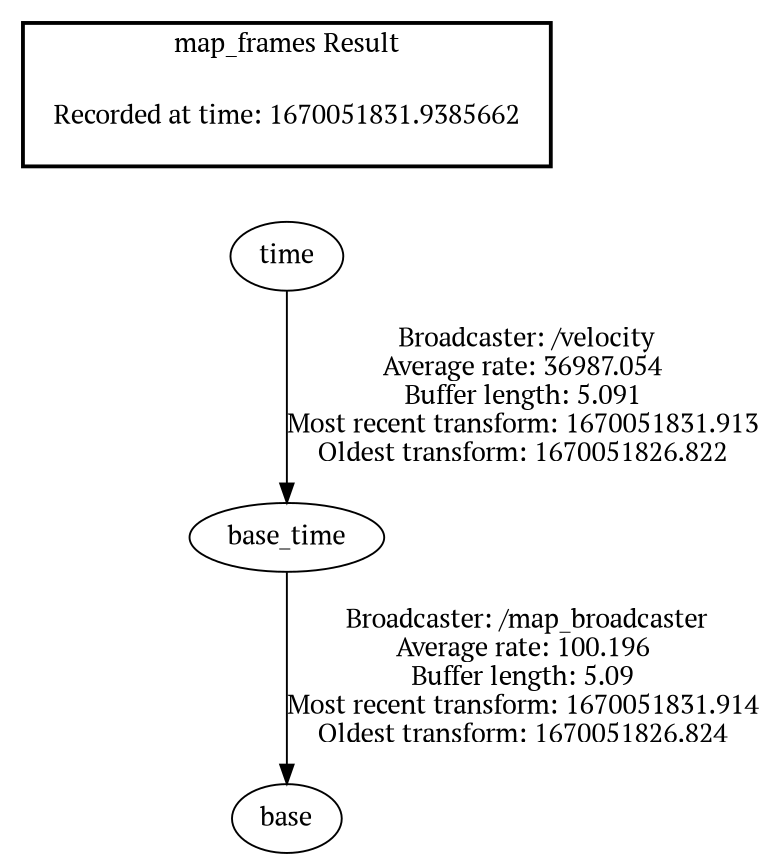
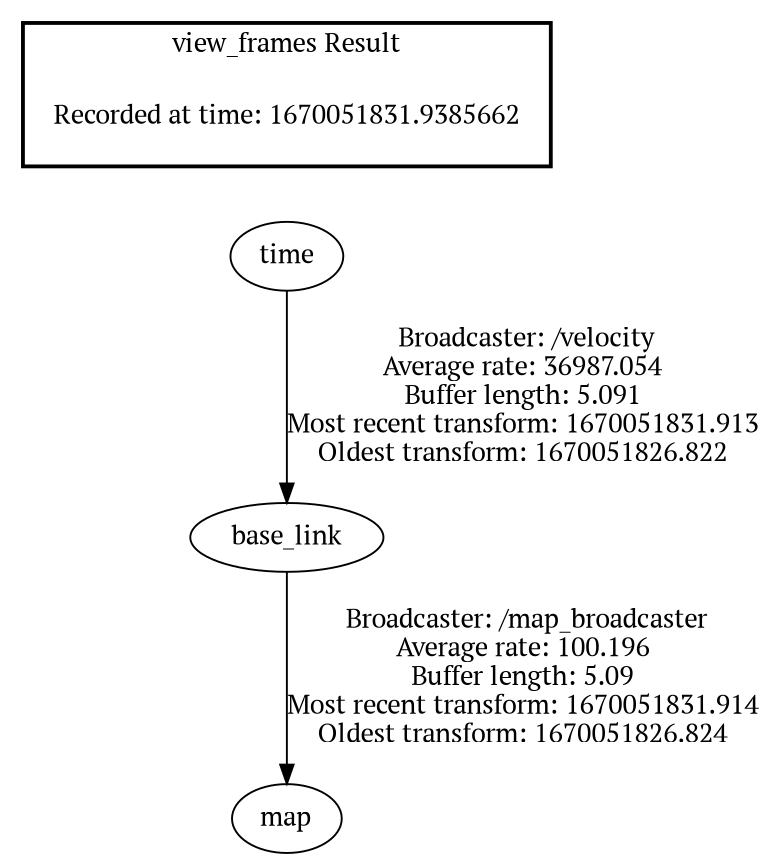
cluster "map_frames Result": label "map_frames Result" -> "view_frames Result"
node "base_time": label "base_time" -> "base_link"
node "base": label "base" -> "map"
